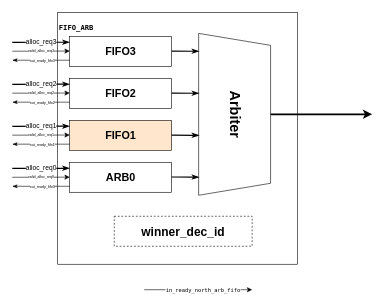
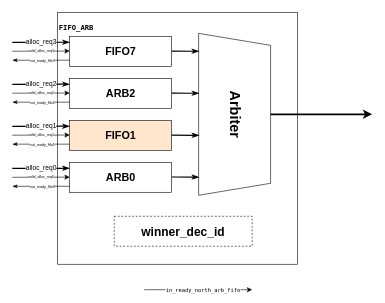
node "FIFO3": label "FIFO3" -> "FIFO7"
node "FIFO2": label "FIFO2" -> "ARB2"
